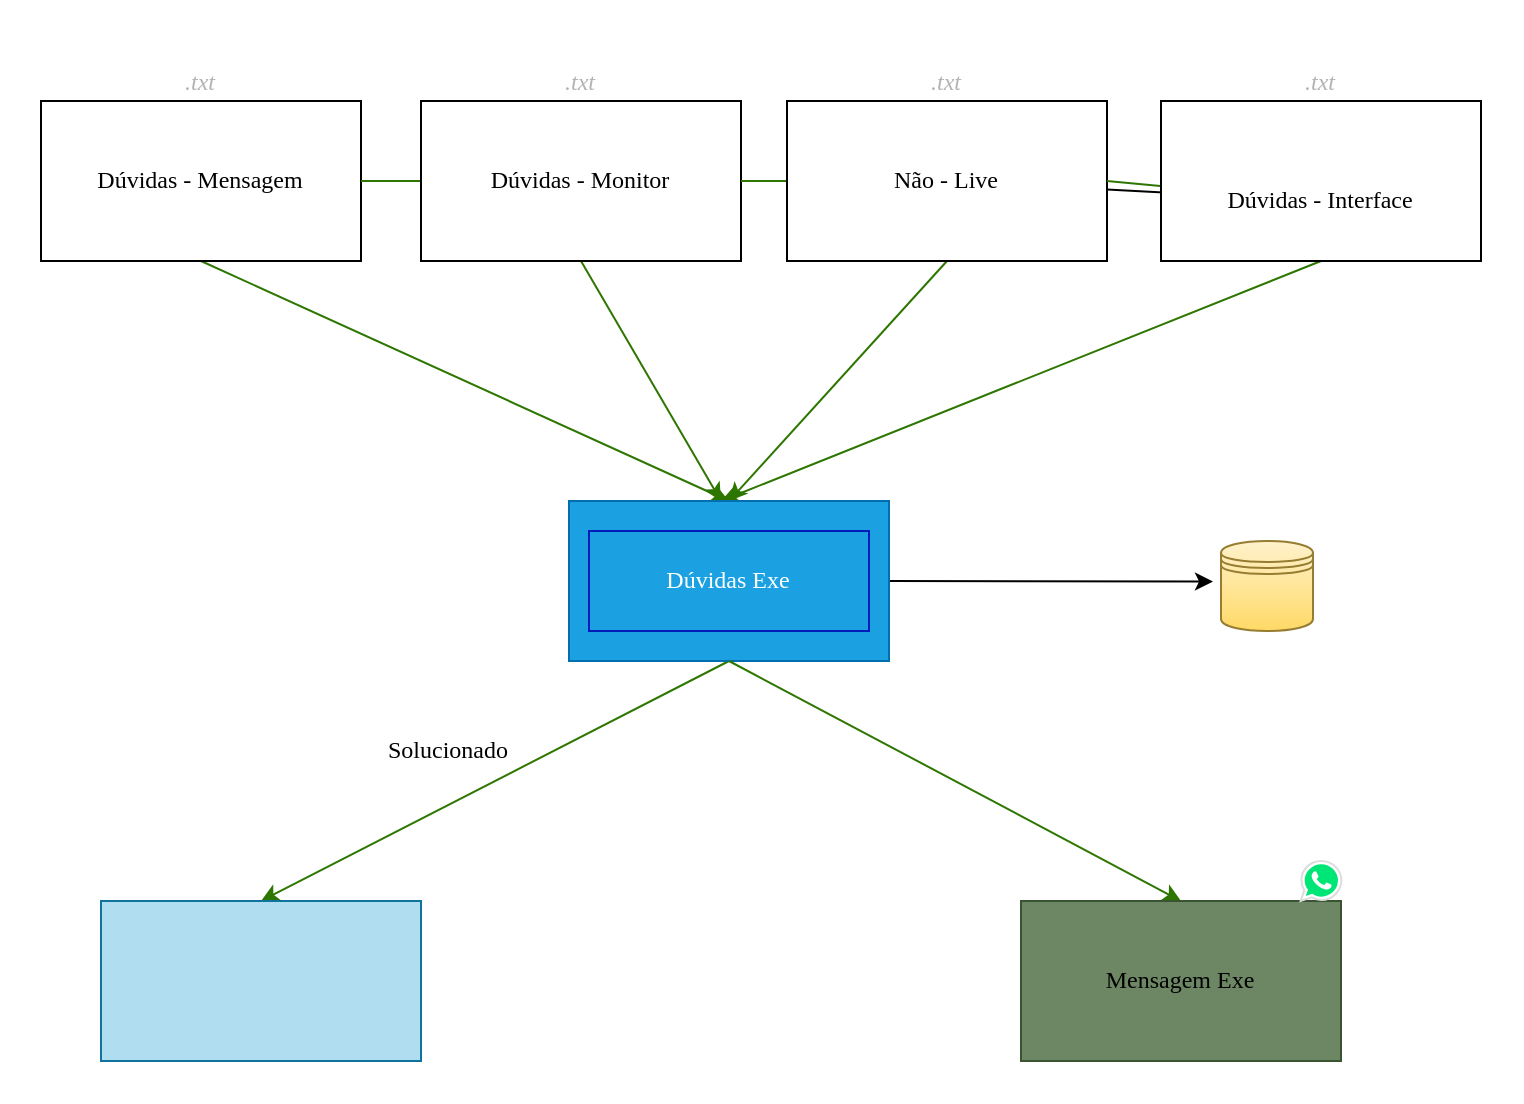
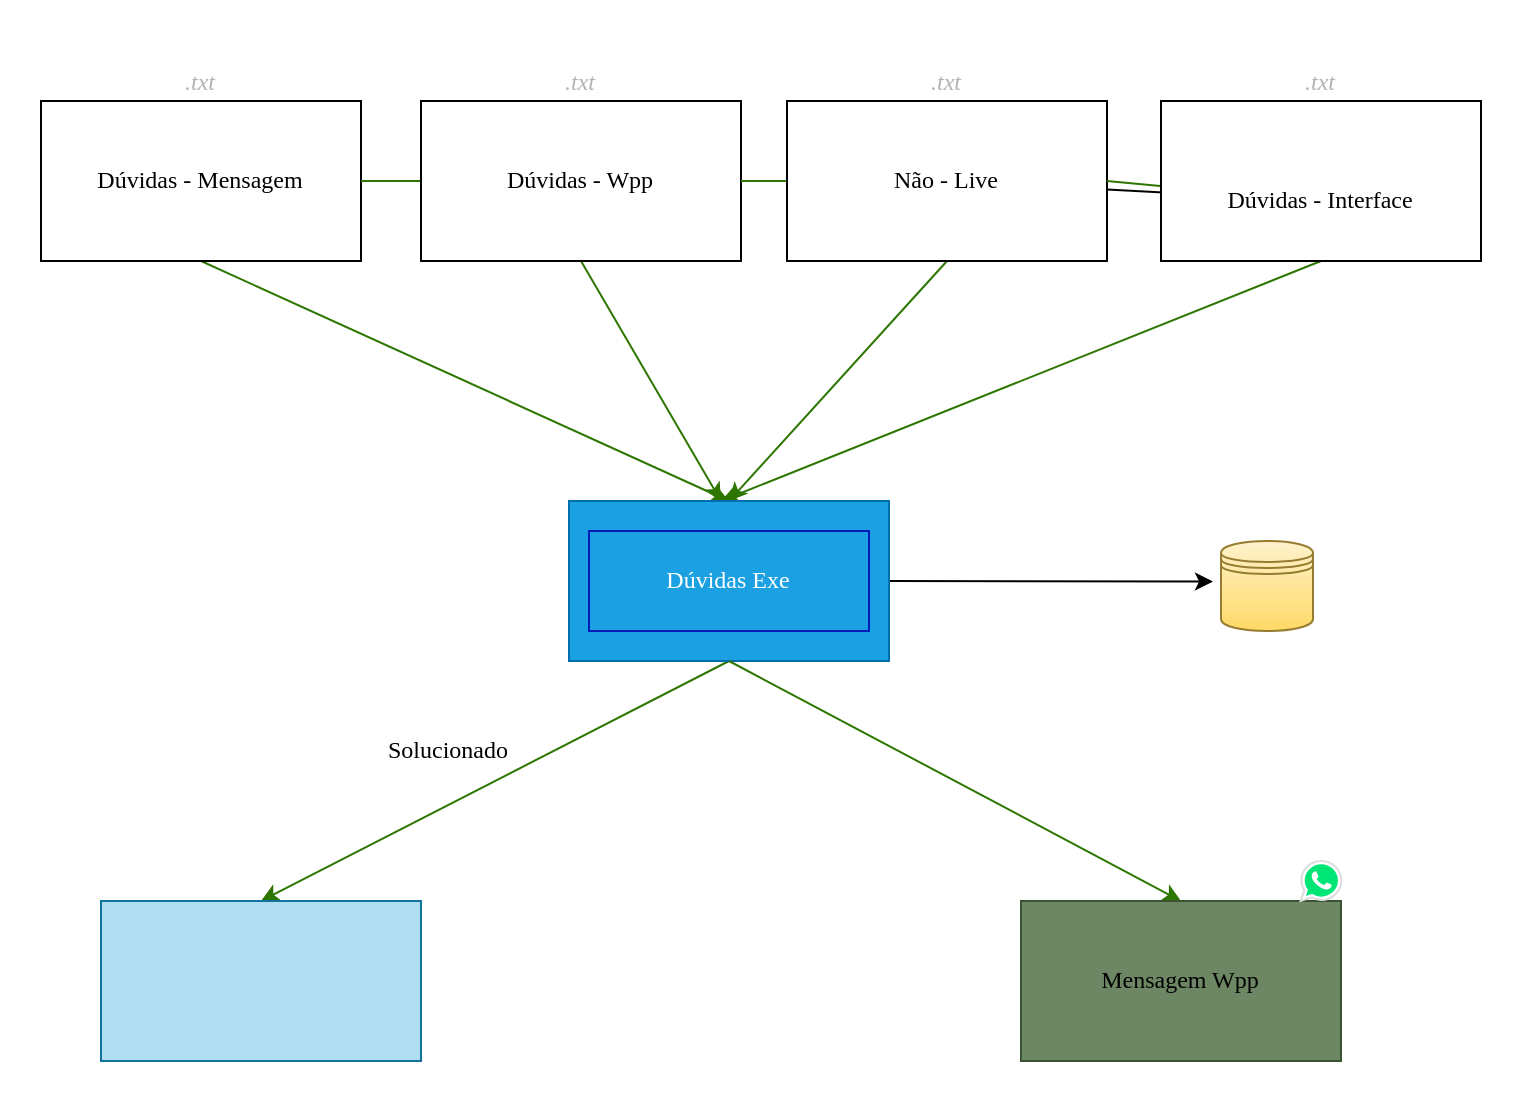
node "Dúvidas - Monitor": label "Dúvidas - Monitor" -> "Dúvidas - Wpp"
node "Mensagem Exe": label "Mensagem Exe" -> "Mensagem Wpp"
